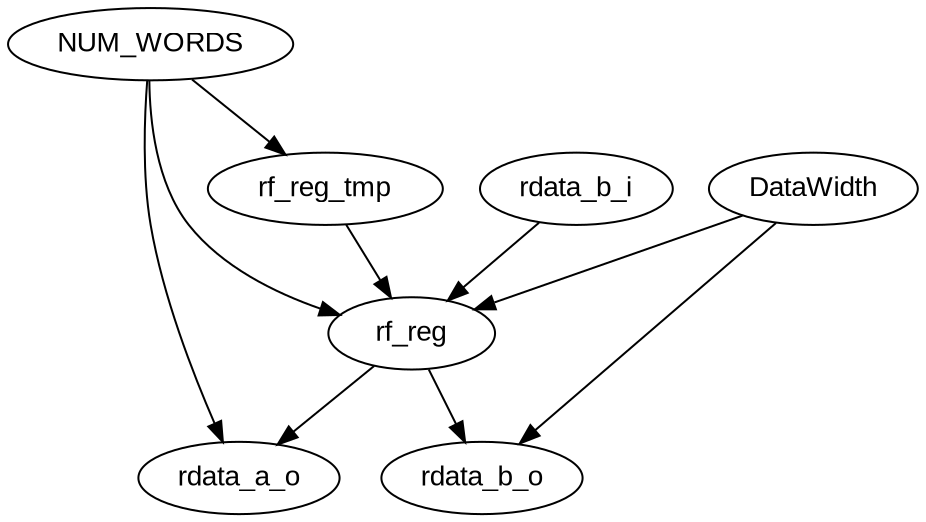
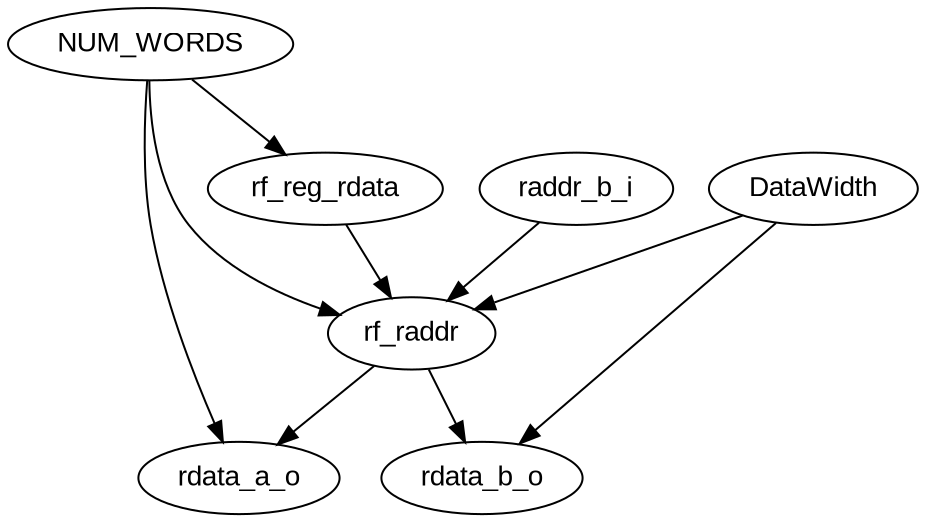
node "rf_reg_tmp": label "rf_reg_tmp" -> "rf_reg_rdata"
node "rdata_b_i": label "rdata_b_i" -> "raddr_b_i"
node "rf_reg": label "rf_reg" -> "rf_raddr"
